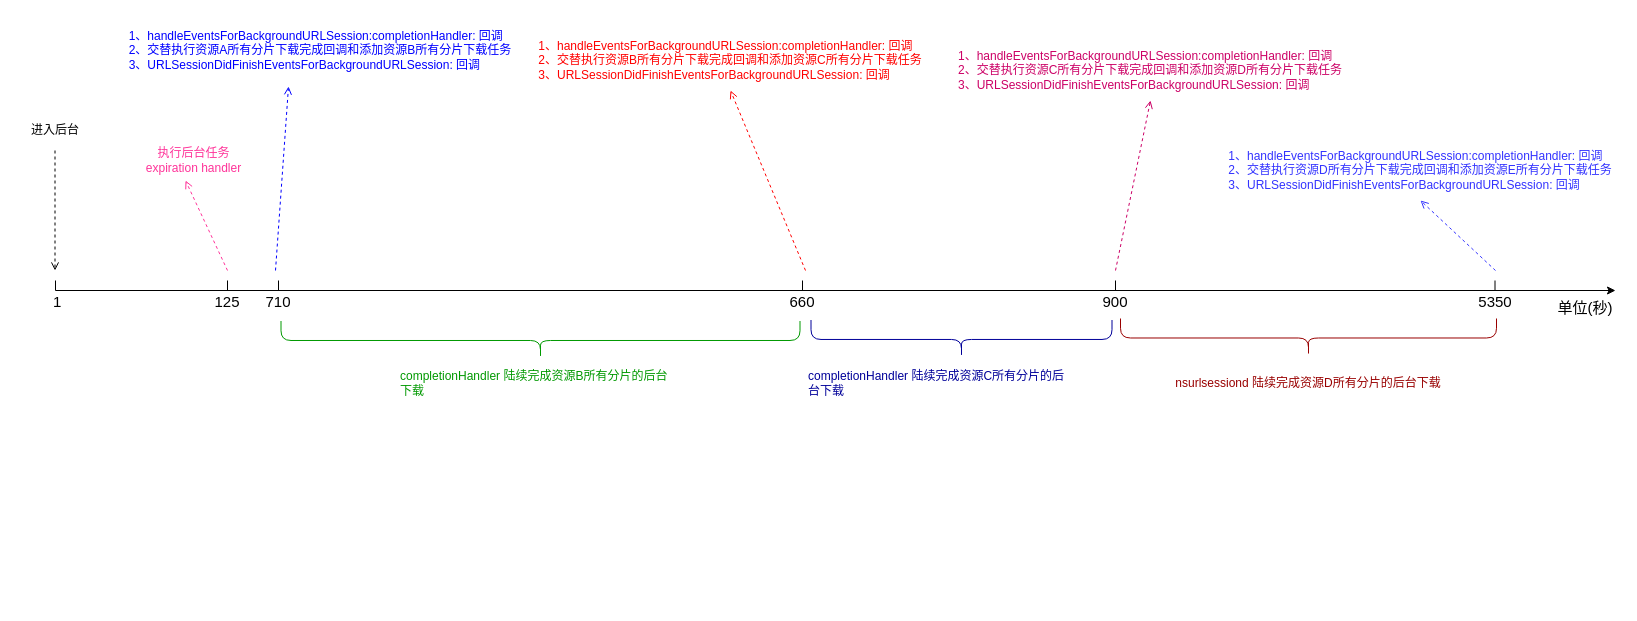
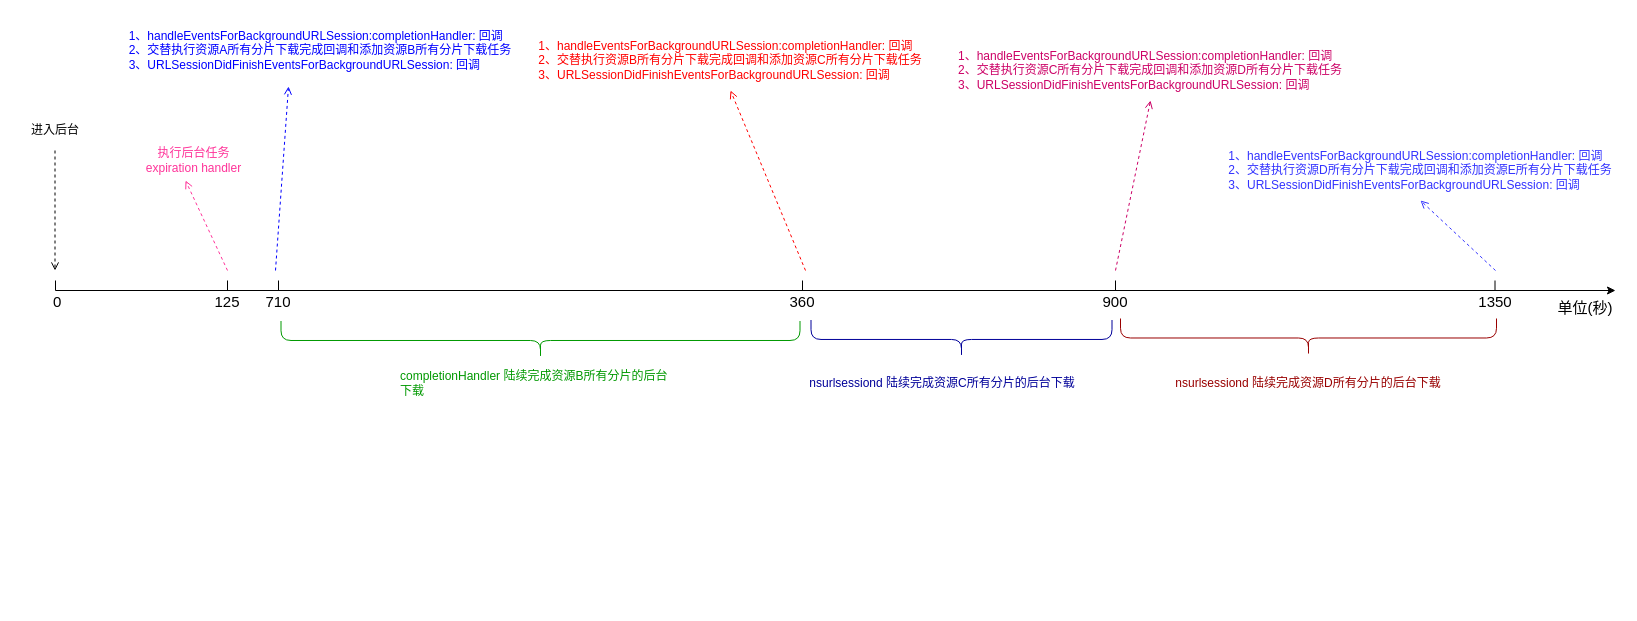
node "1": label "1" -> "0"
node "660": label "660" -> "360"
node "5350": label "5350" -> "1350"
node "completionHandler 陆续完成资源C所有分片的后台下载": label "completionHandler 陆续完成资源C所有分片的后台下载" -> "nsurlsessiond 陆续完成资源C所有分片的后台下载"
